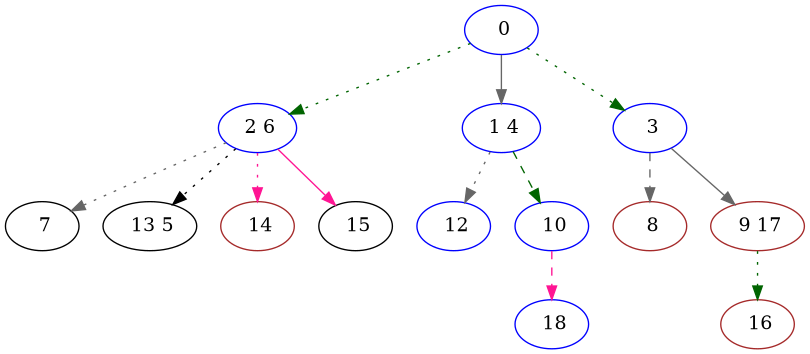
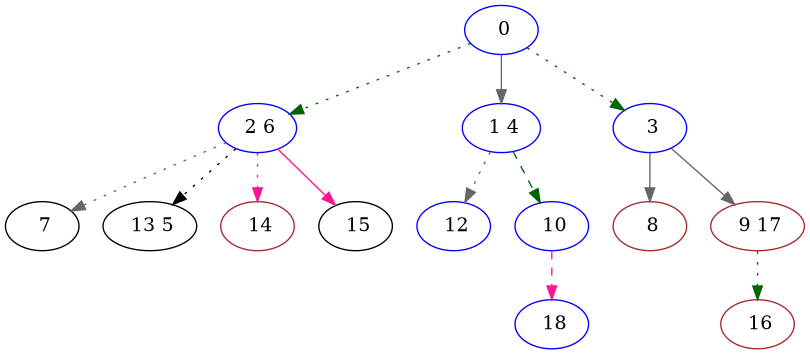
edge "3" -> "8": style dashed -> solid
